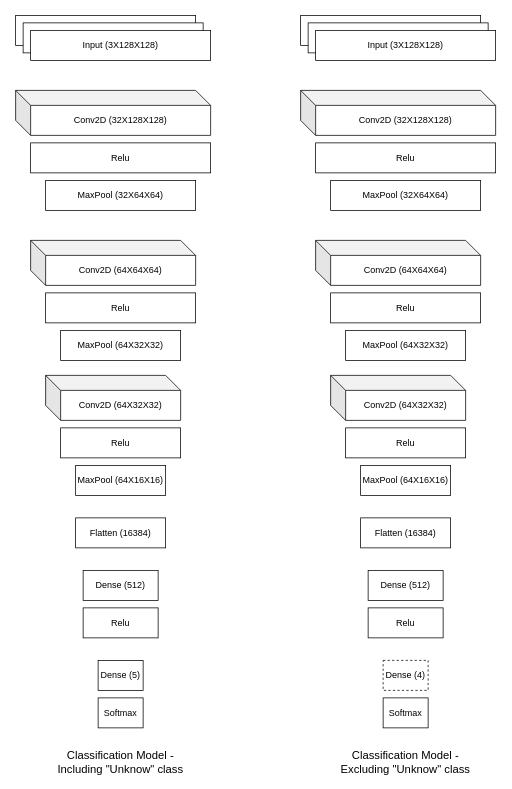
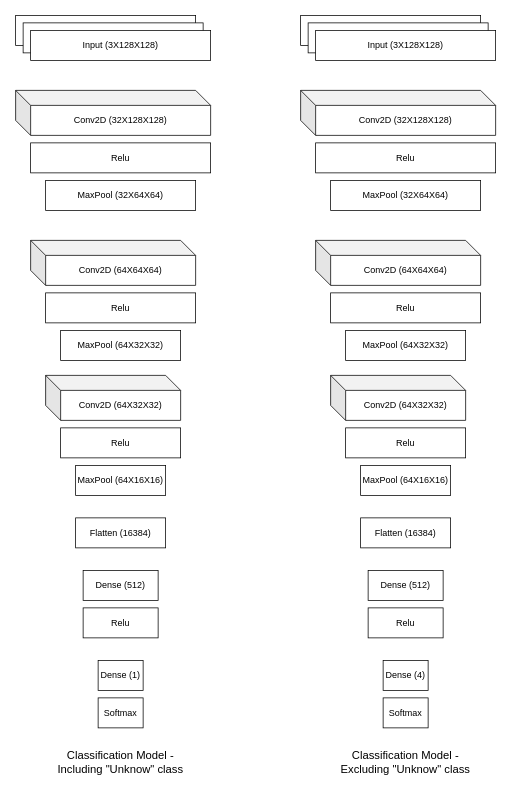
node "Dense (5)": label "Dense (5)" -> "Dense (1)"
node "Dense (4)": style dashed -> solid
